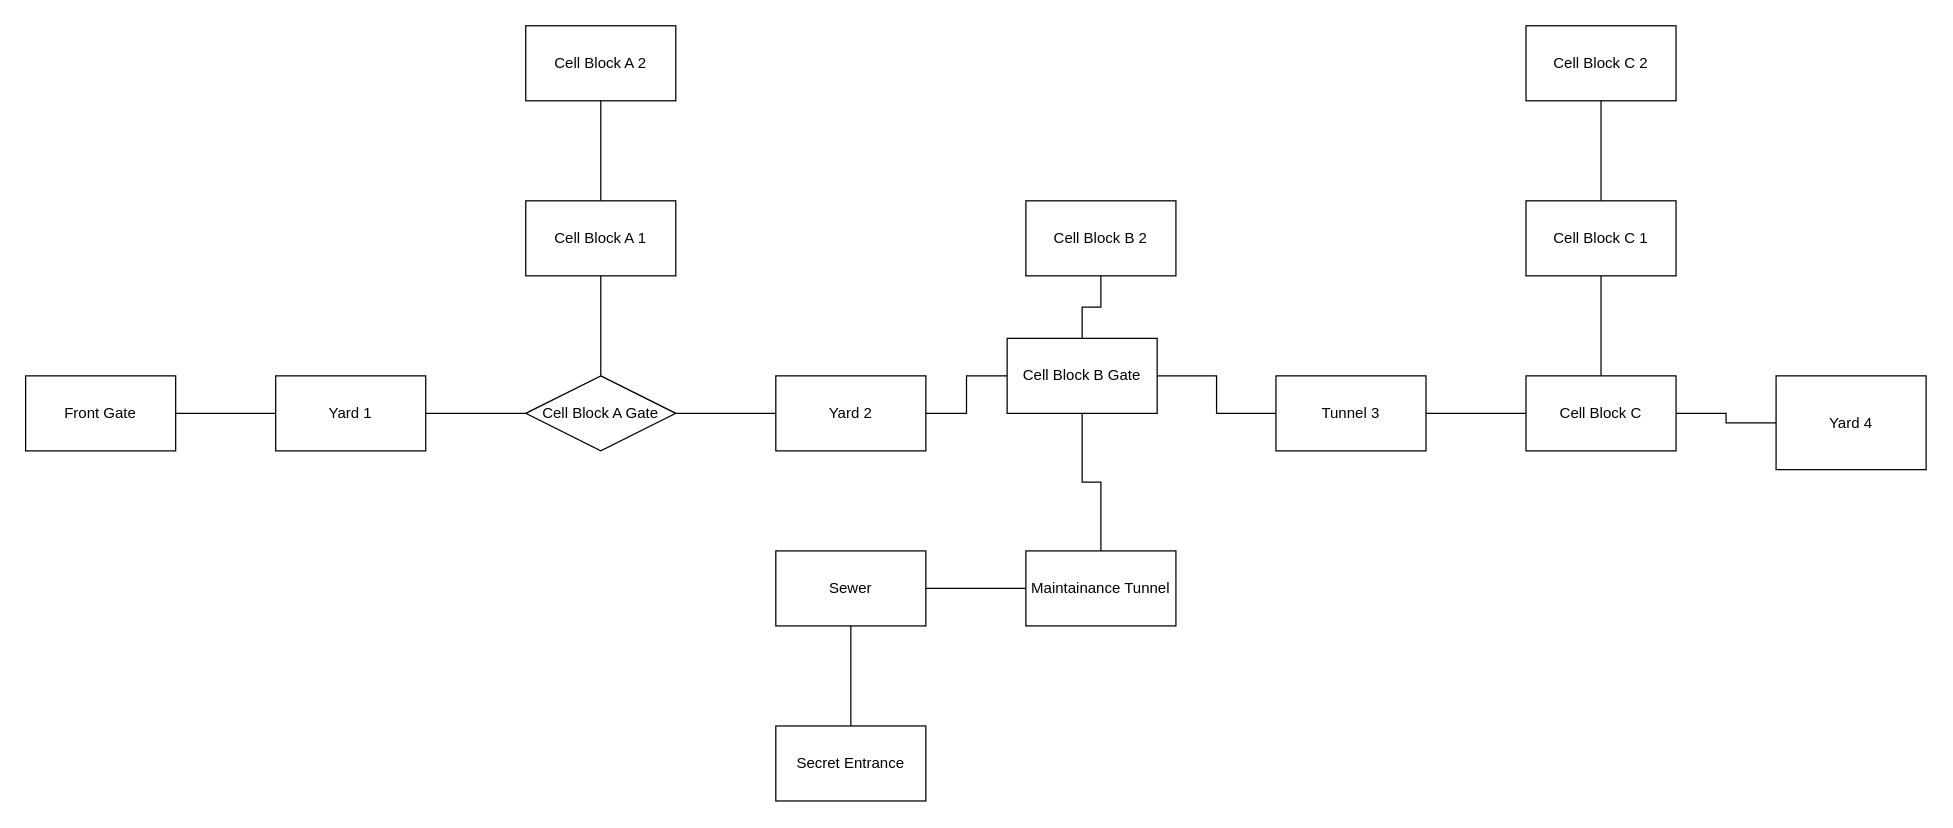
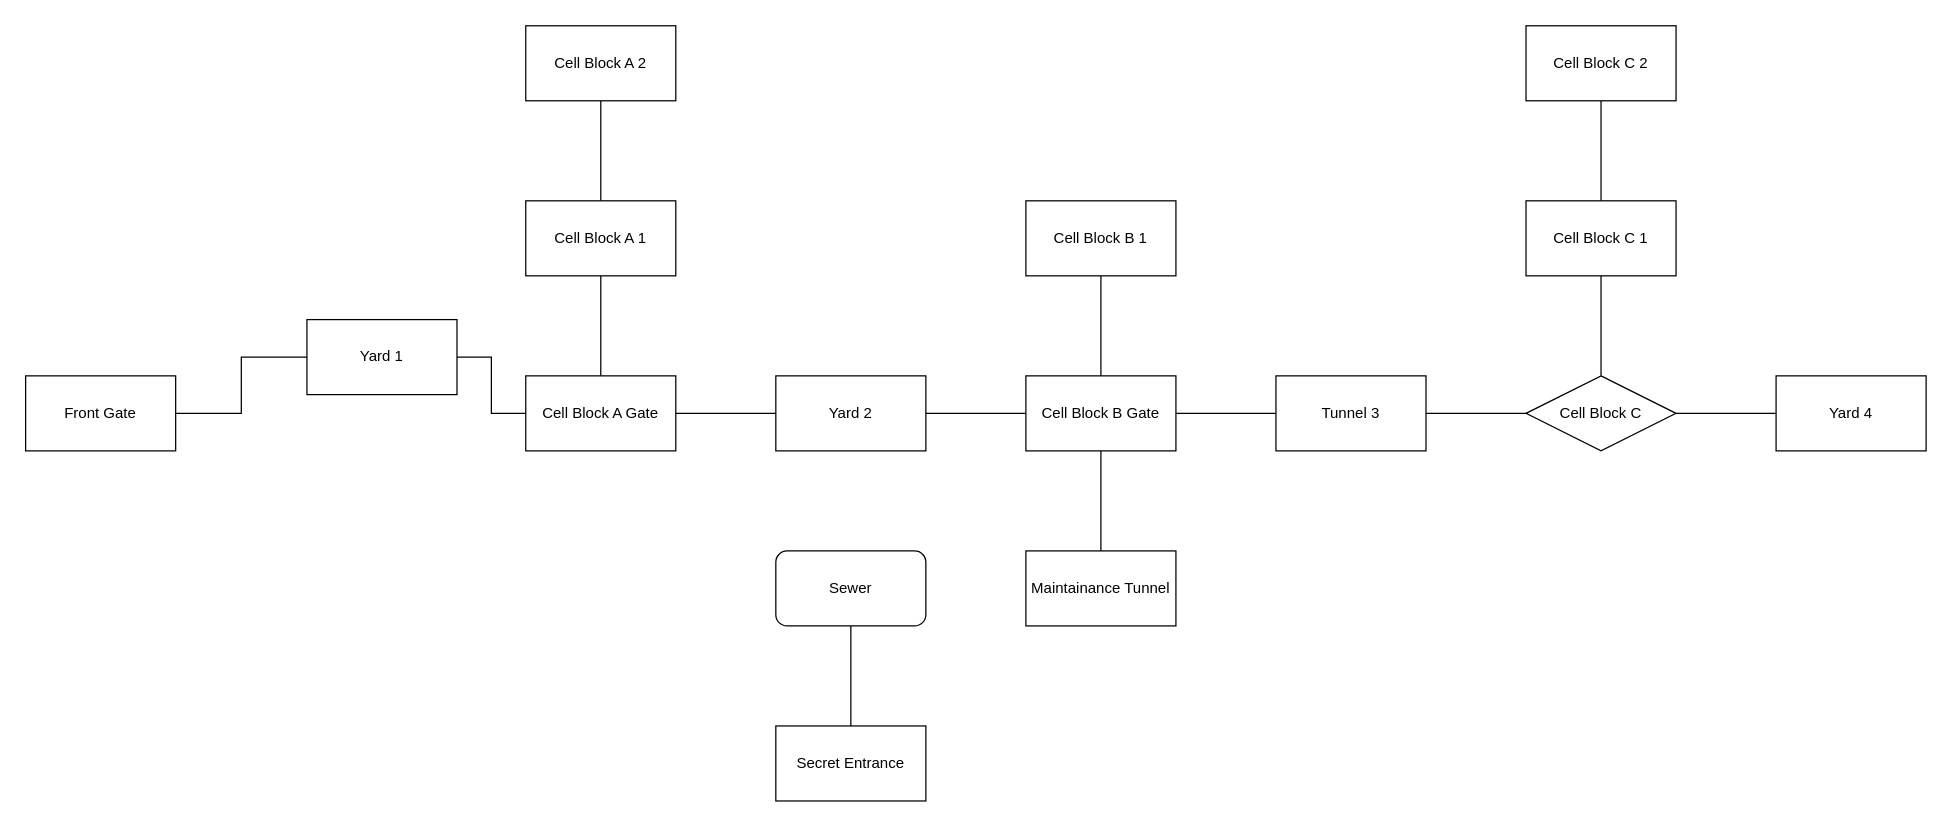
node "Cell Block B 2": label "Cell Block B 2" -> "Cell Block B 1"
node "Cell Block B Gate": moved (1082, 376) -> (1101, 413)
node "Yard 1": moved (351, 413) -> (382, 357)
node "Cell Block A Gate": shape diamond -> rectangle
node "Cell Block C": shape rectangle -> diamond
node "Yard 4": size 150x94 -> 150x75
node "Sewer": shape rectangle -> rounded rectangle
edge "Sewer" -- "Maintainance Tunnel": removed
